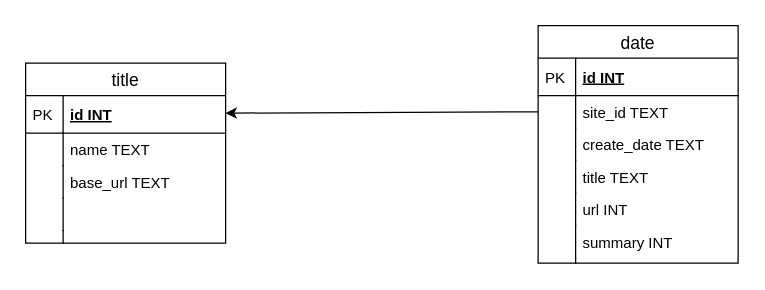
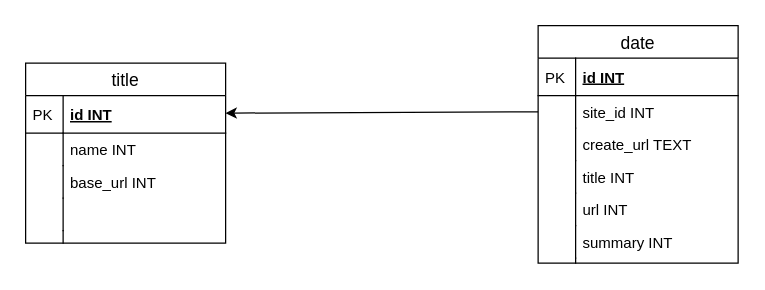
node "site_id TEXT": label "site_id TEXT" -> "site_id INT"
node "create_date TEXT": label "create_date TEXT" -> "create_url TEXT"
node "name TEXT": label "name TEXT" -> "name INT"
node "title TEXT": label "title TEXT" -> "title INT"
node "base_url TEXT": label "base_url TEXT" -> "base_url INT"
